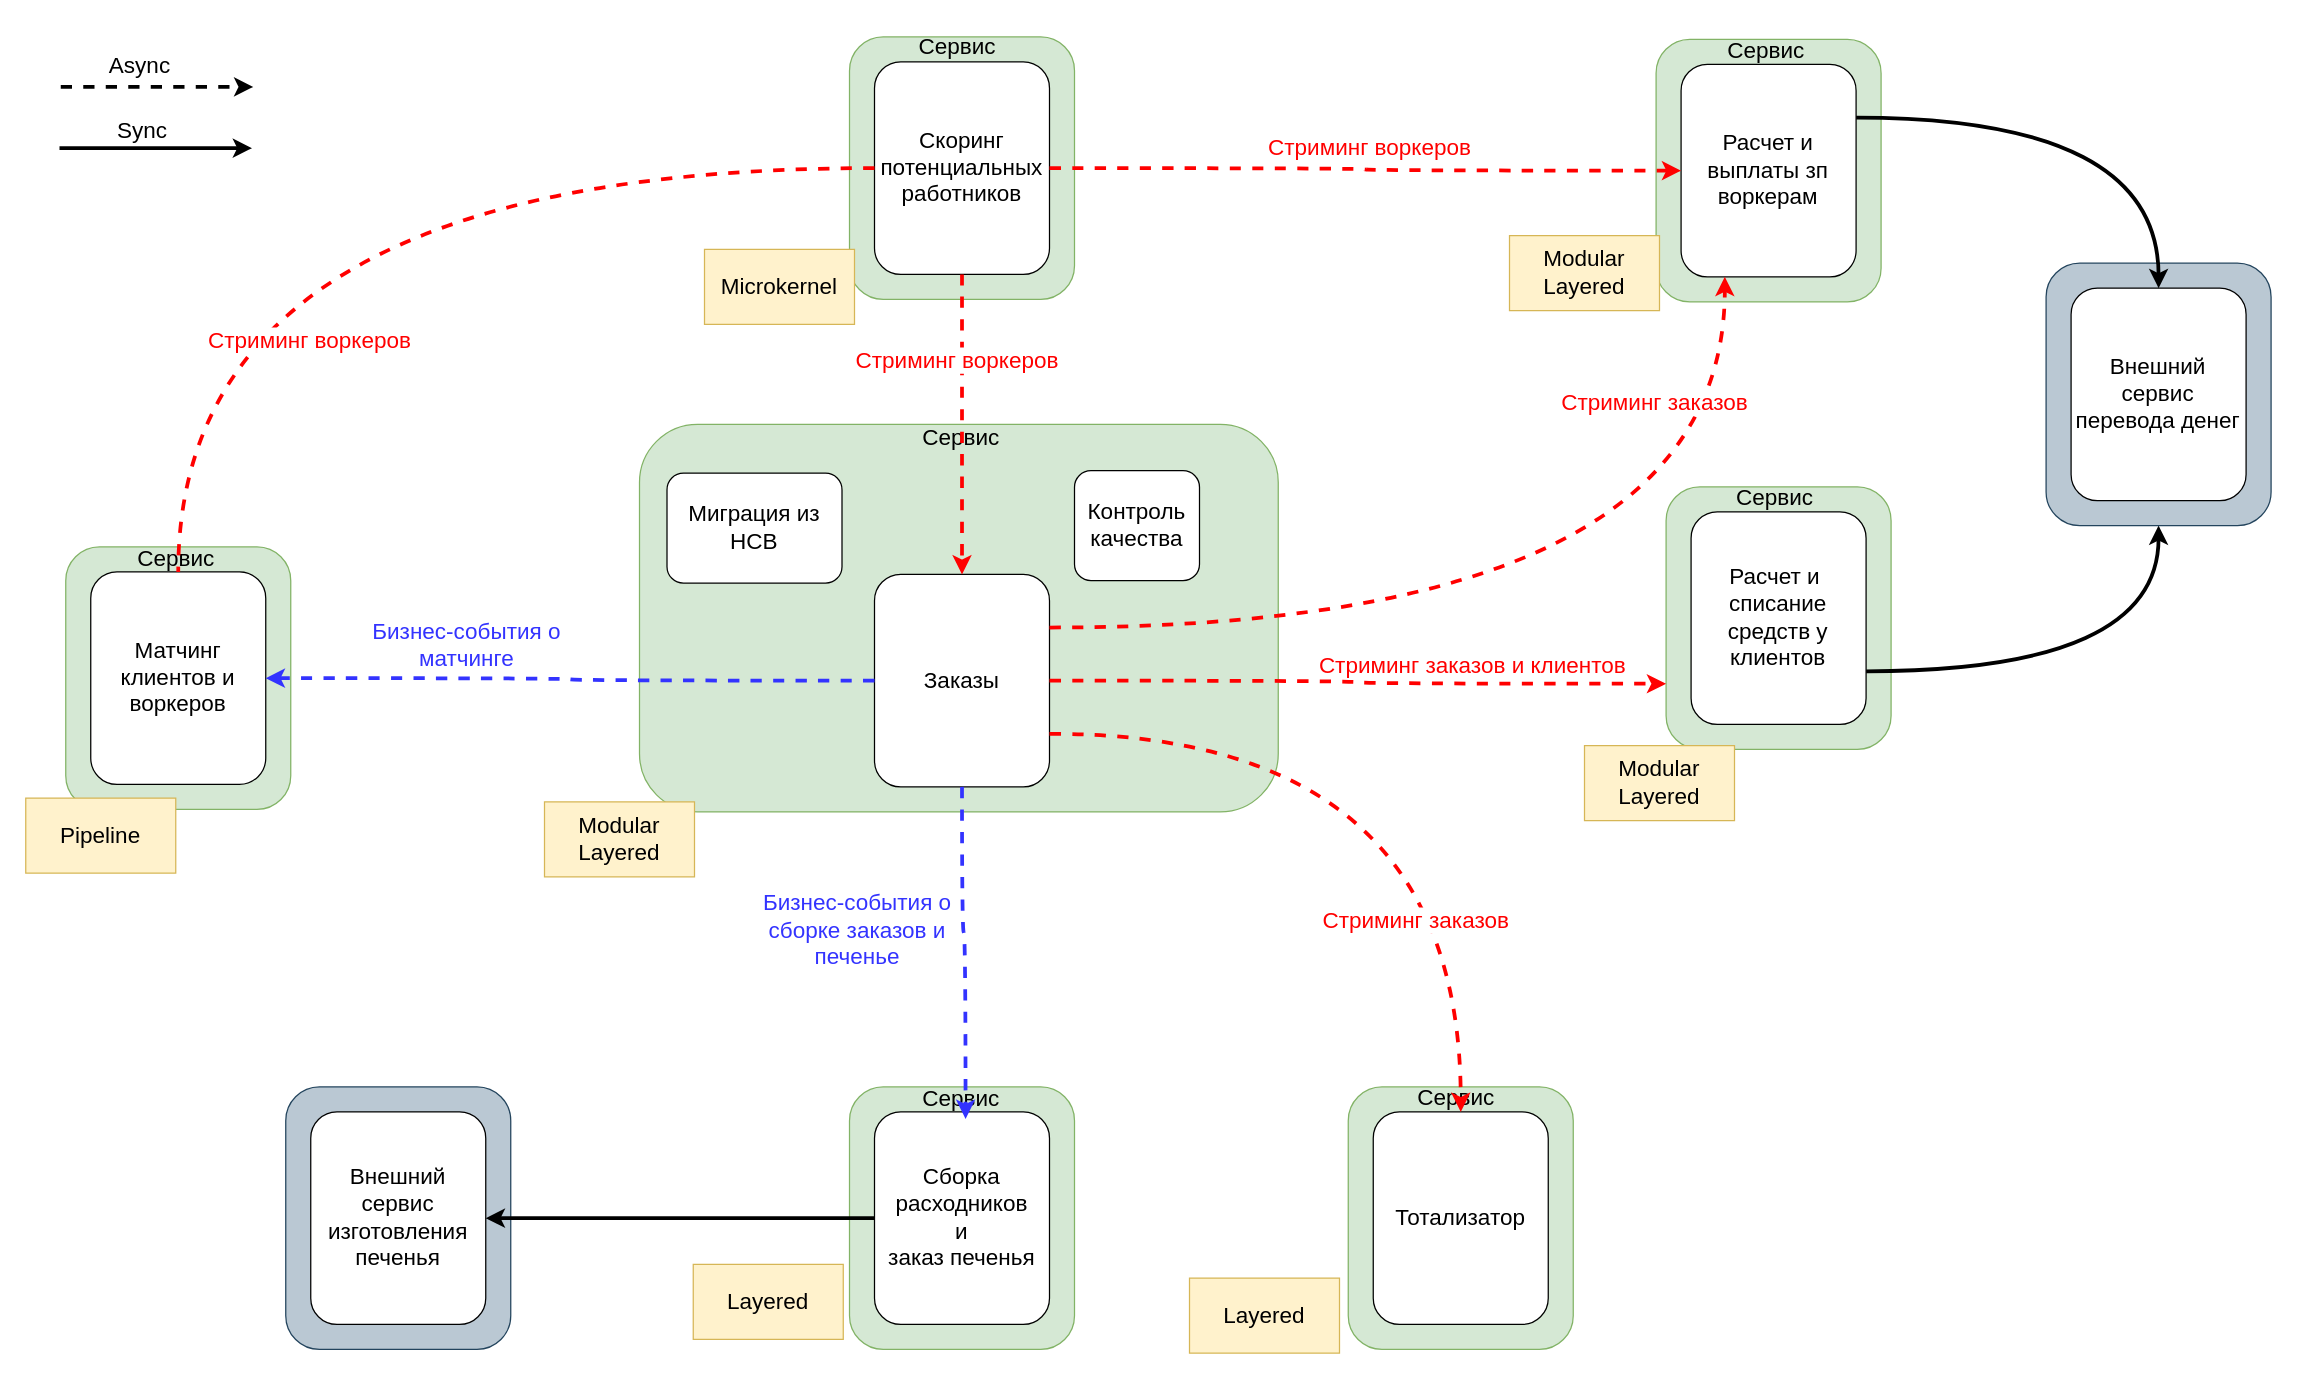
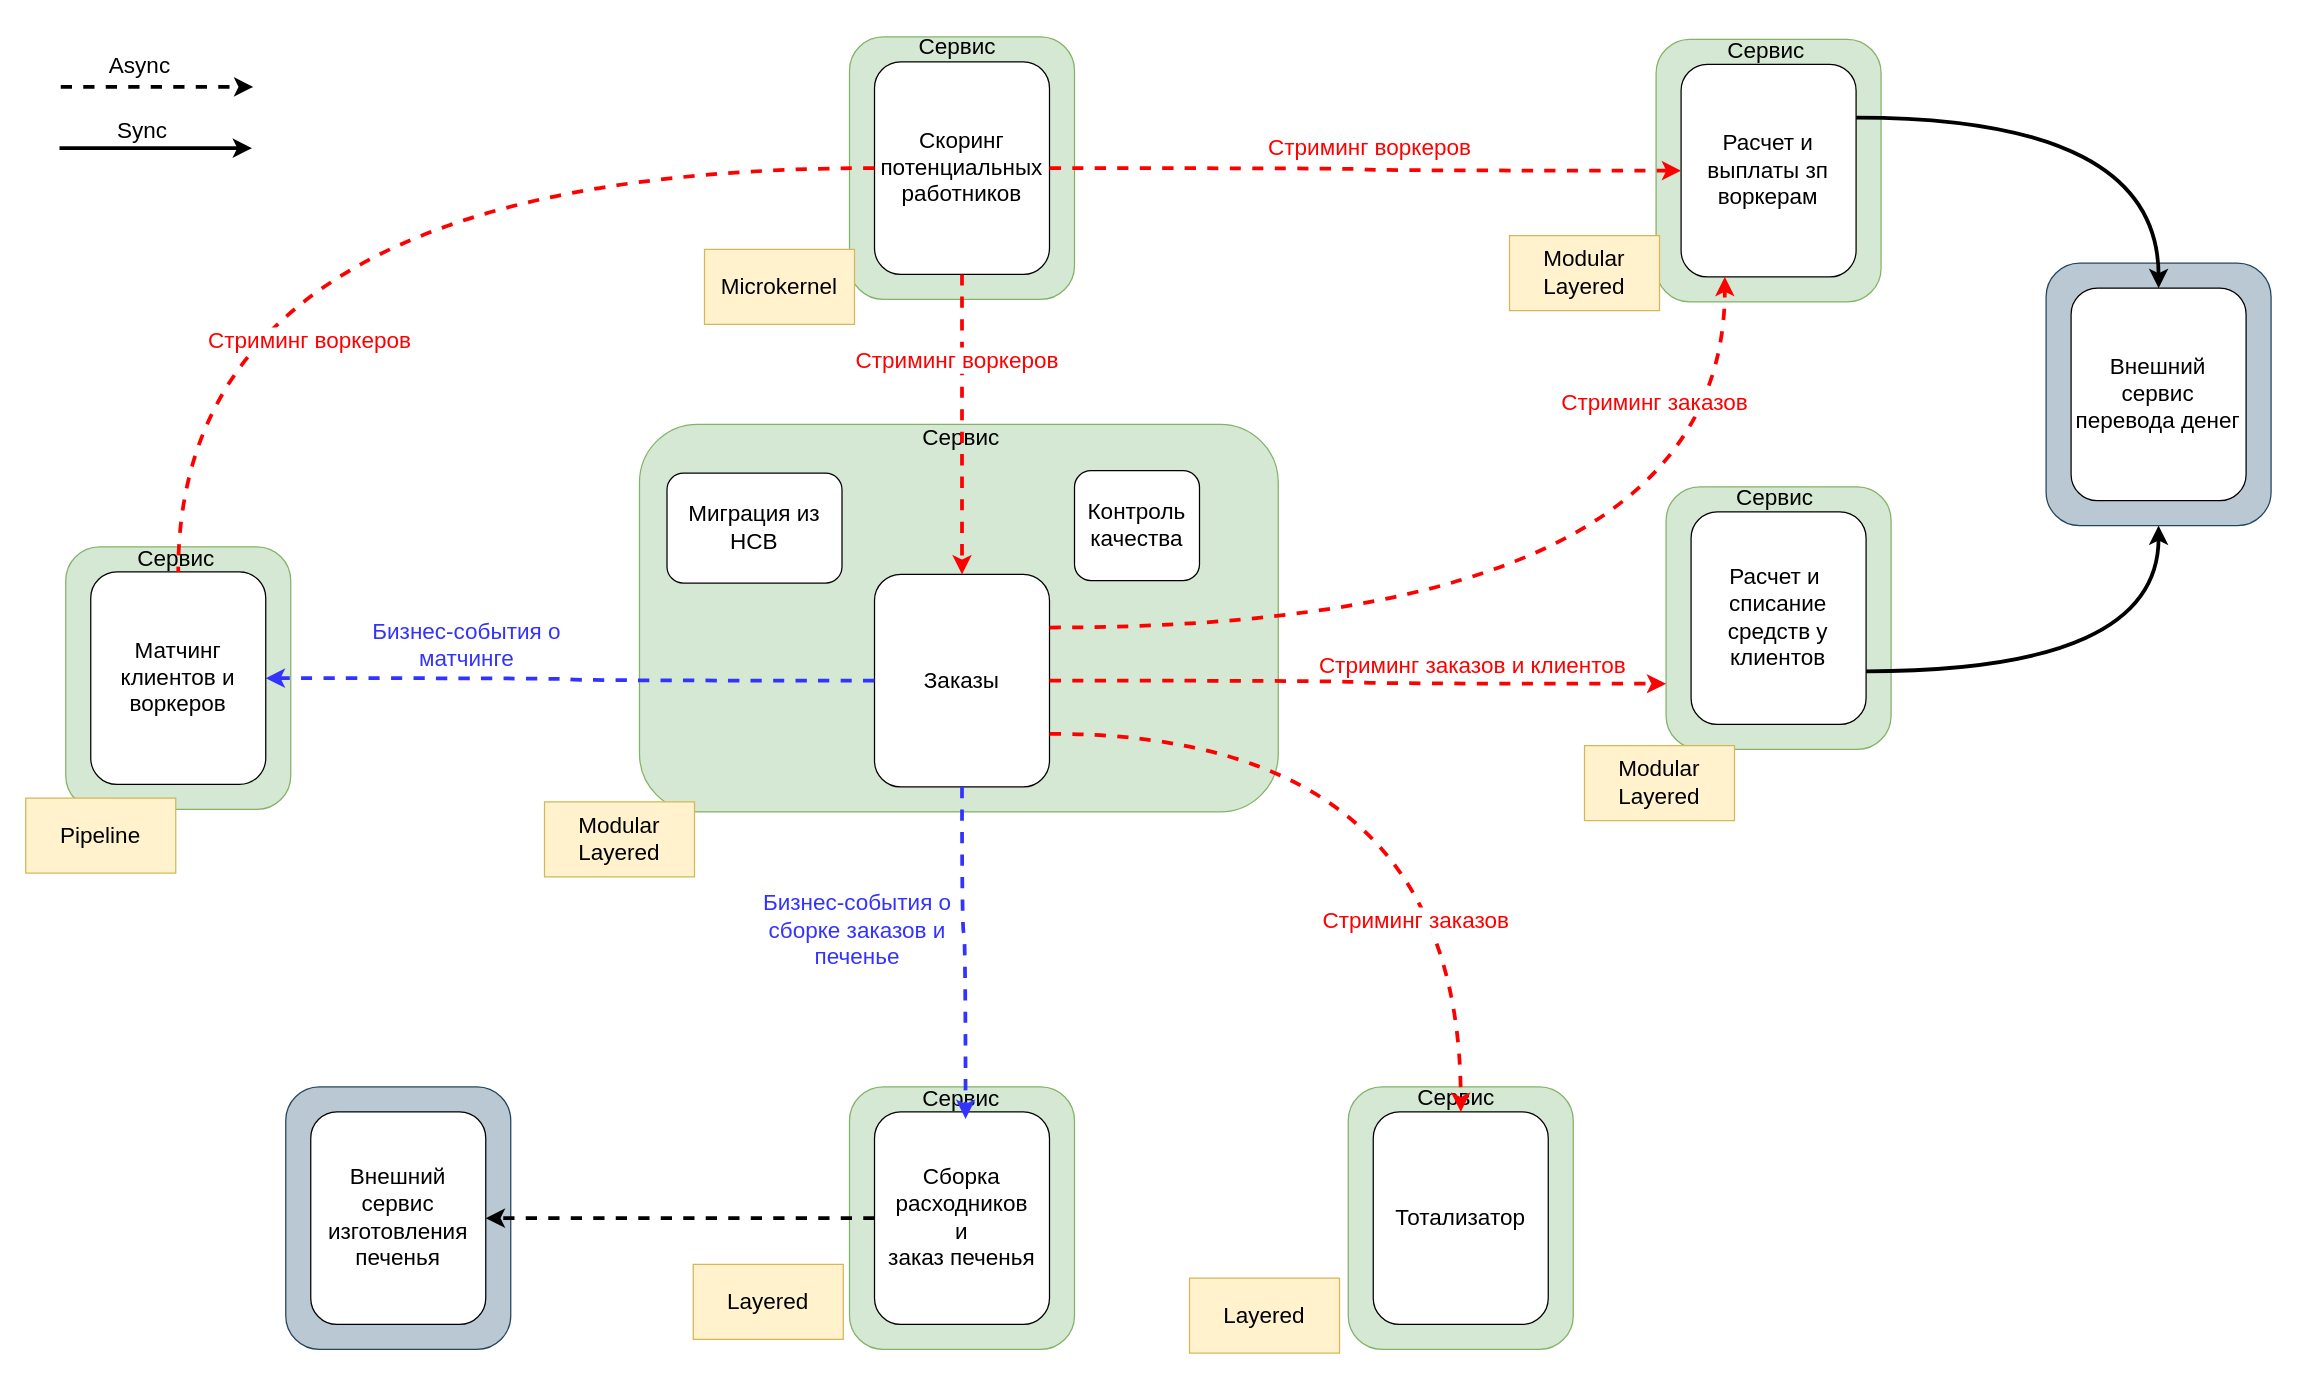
edge "Сборка расходников и заказ печенья" -> "Внешний сервис изготовления печенья": style solid -> dashed
